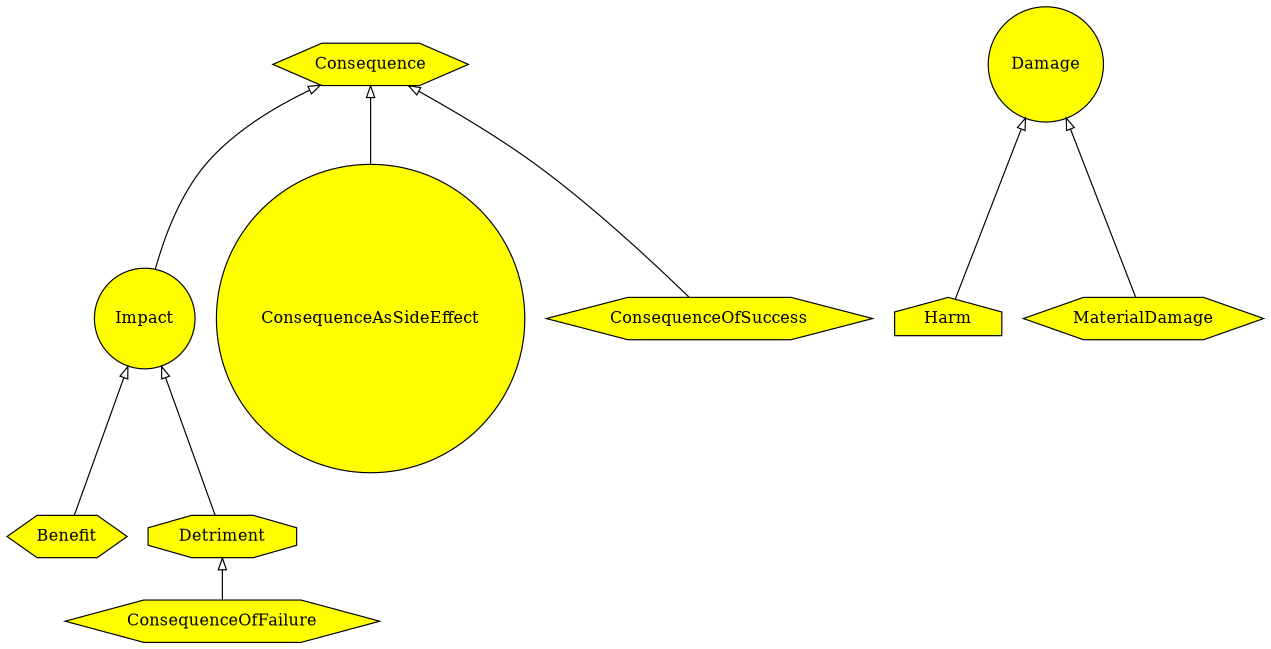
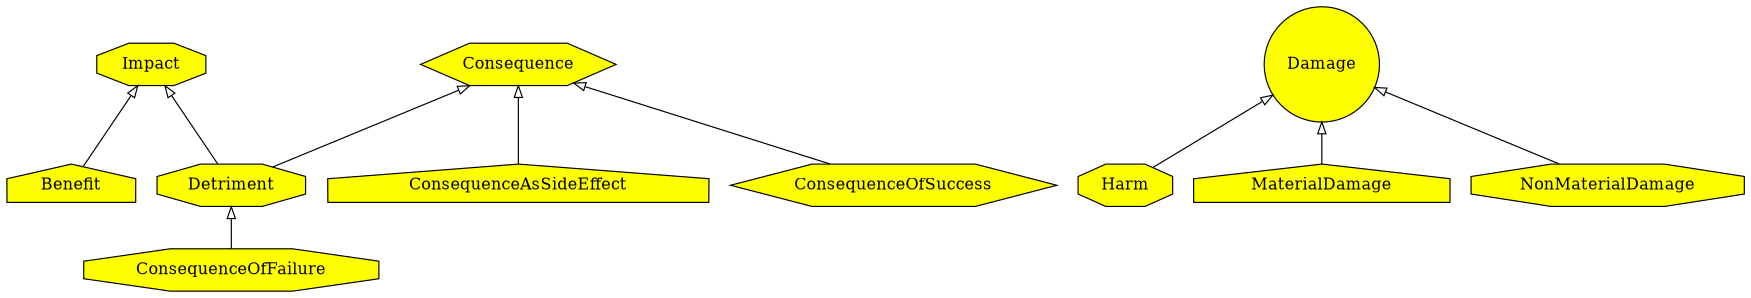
edge "Consequence" -- "Impact": now "Consequence" -- "Detriment"
node "NonMaterialDamage": added
node "Impact": shape circle -> octagon
node "ConsequenceAsSideEffect": shape circle -> house
node "Harm": shape house -> octagon
node "MaterialDamage": shape hexagon -> house
node "Benefit": shape hexagon -> house
node "ConsequenceOfFailure": shape hexagon -> octagon
